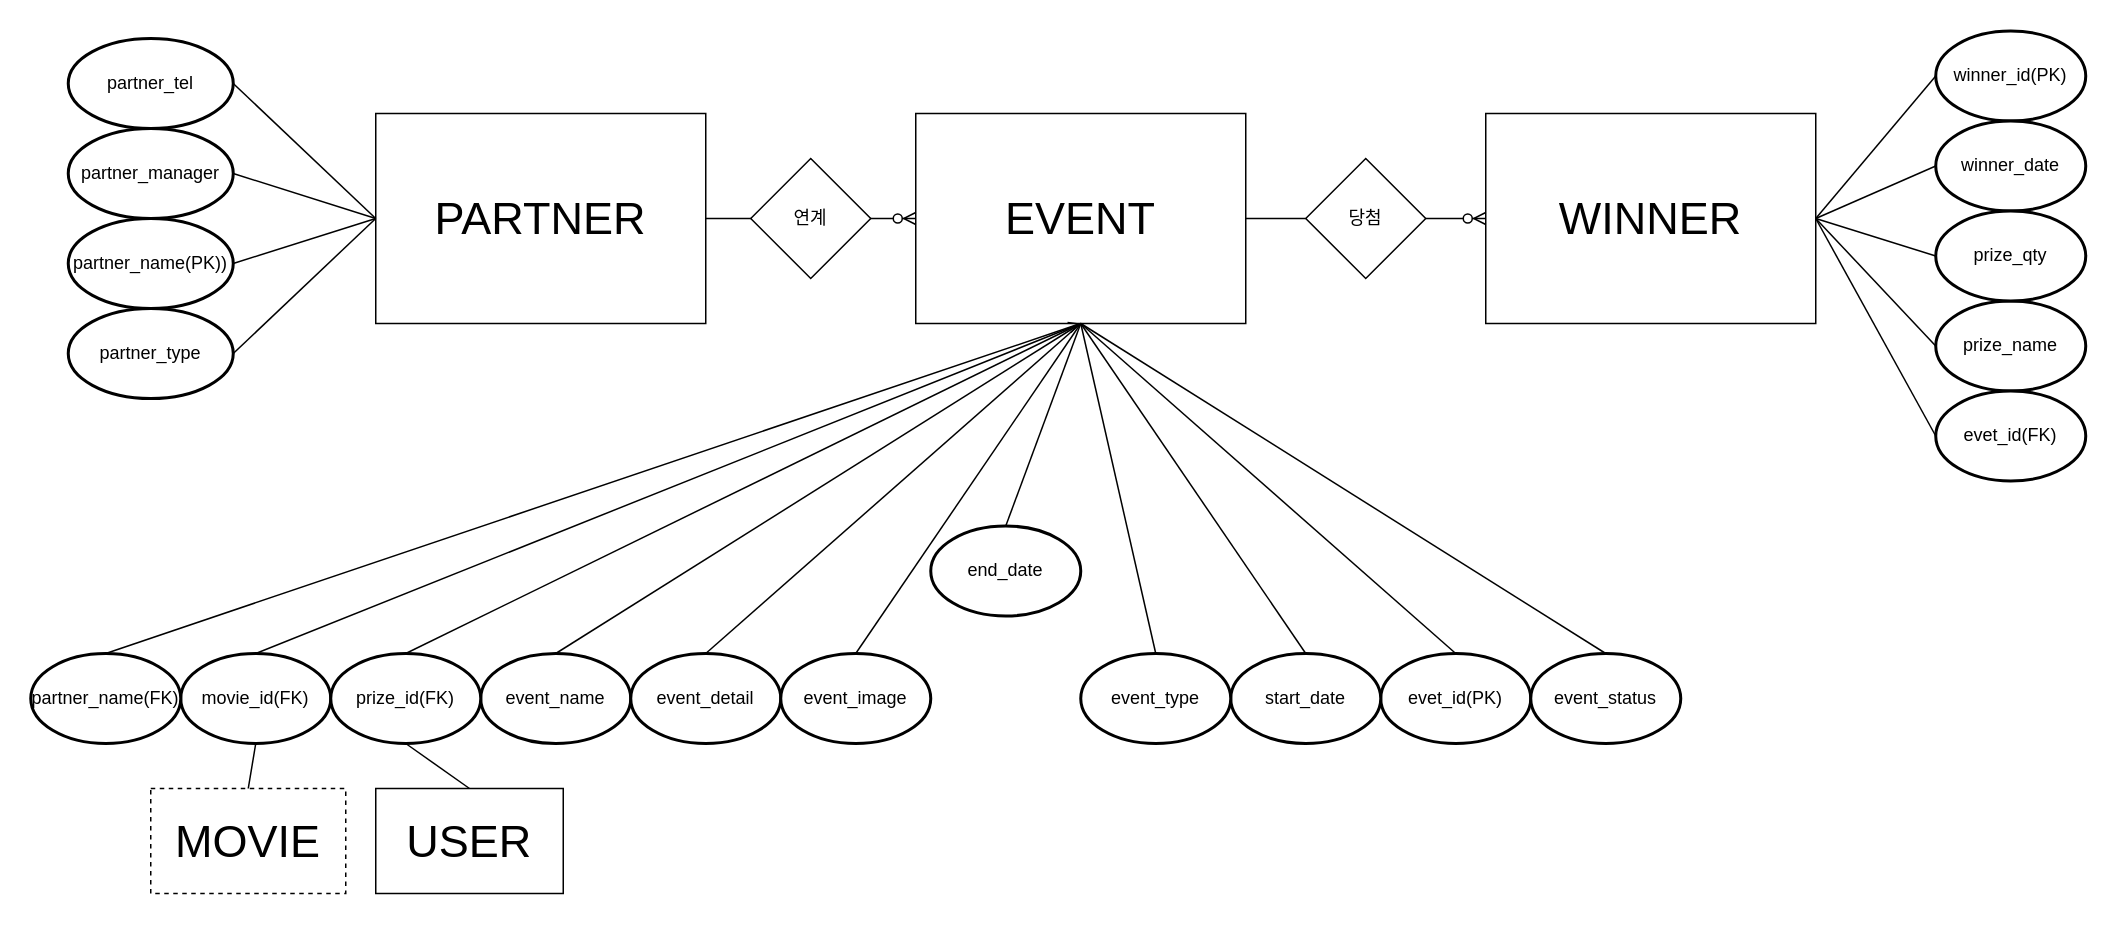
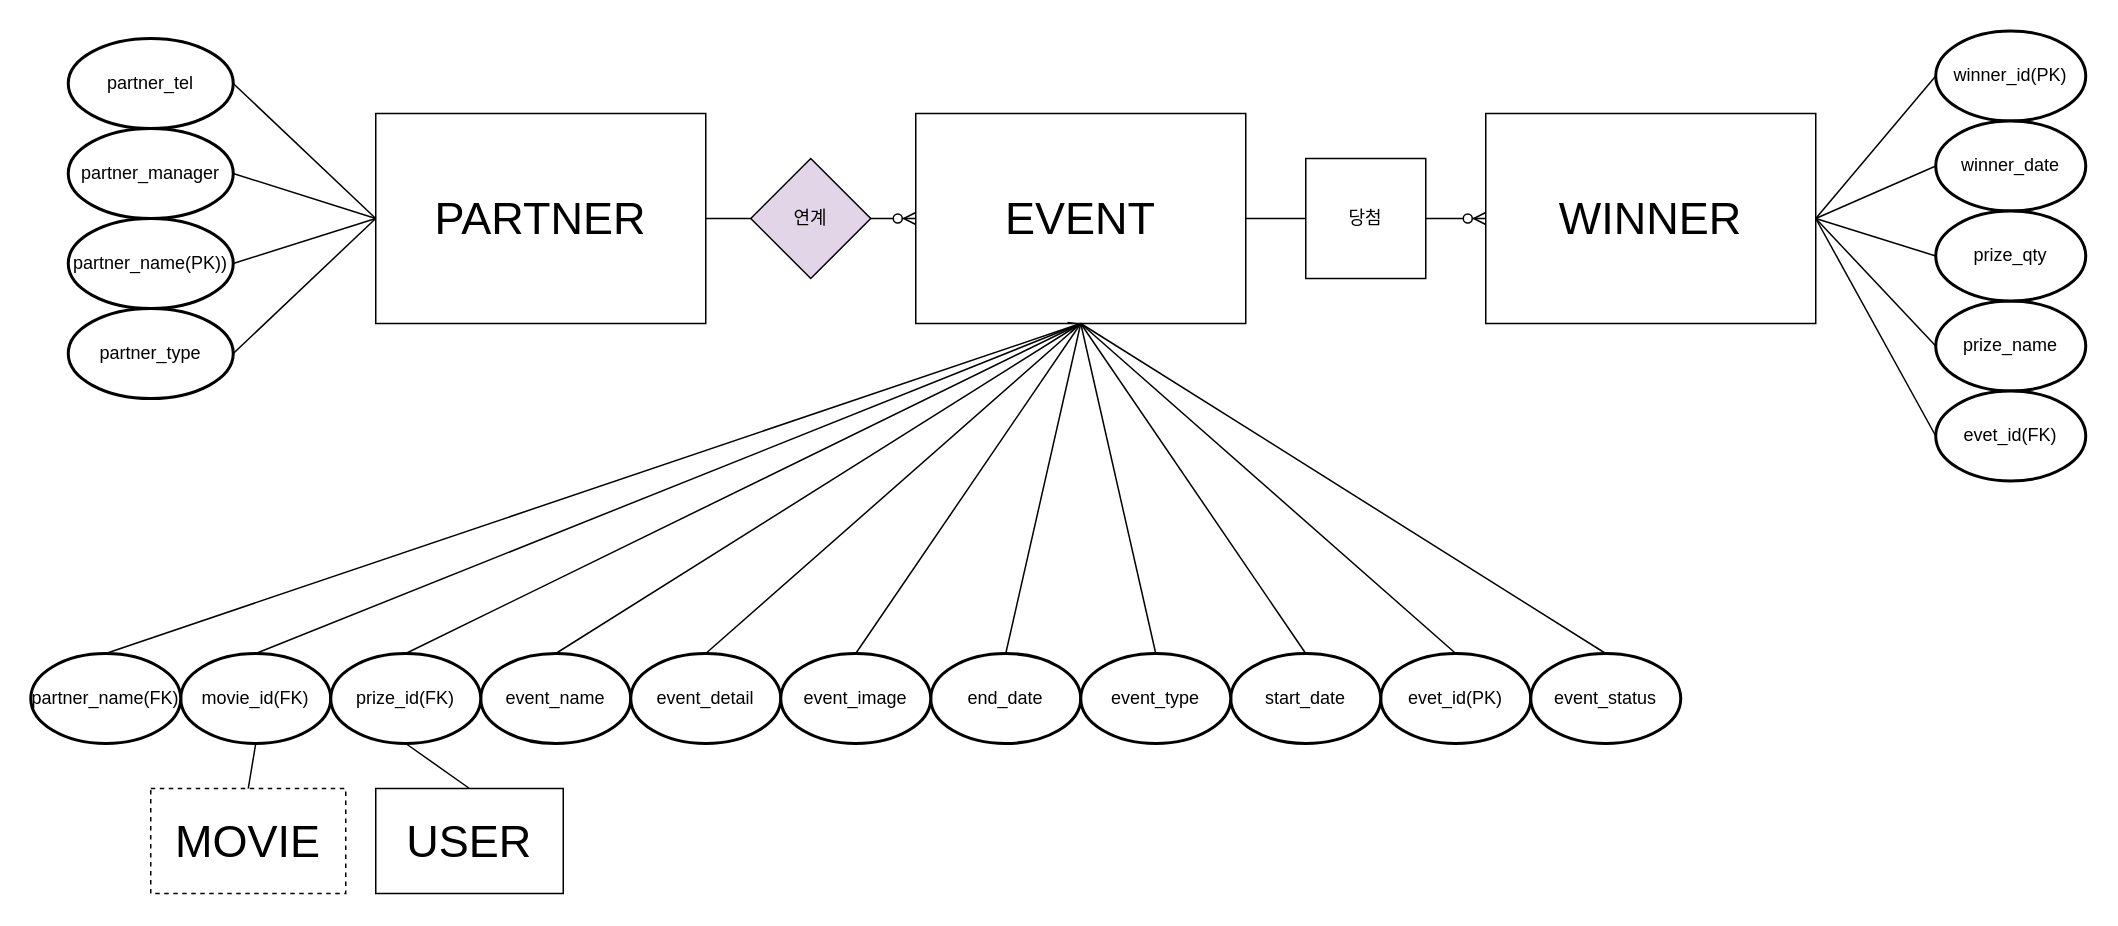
node "연계": fillcolor #ffffff -> #e1d5e7
node "당첨": shape diamond -> rectangle
node "end_date": moved (1006, 571) -> (1006, 698)
